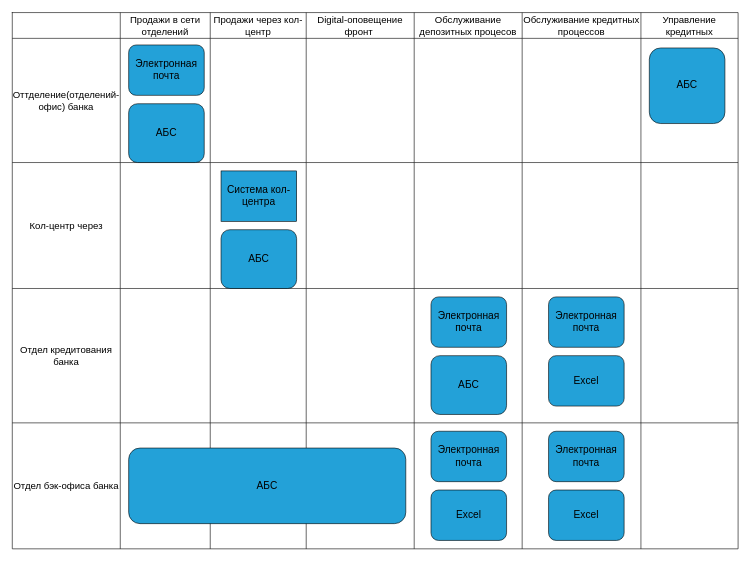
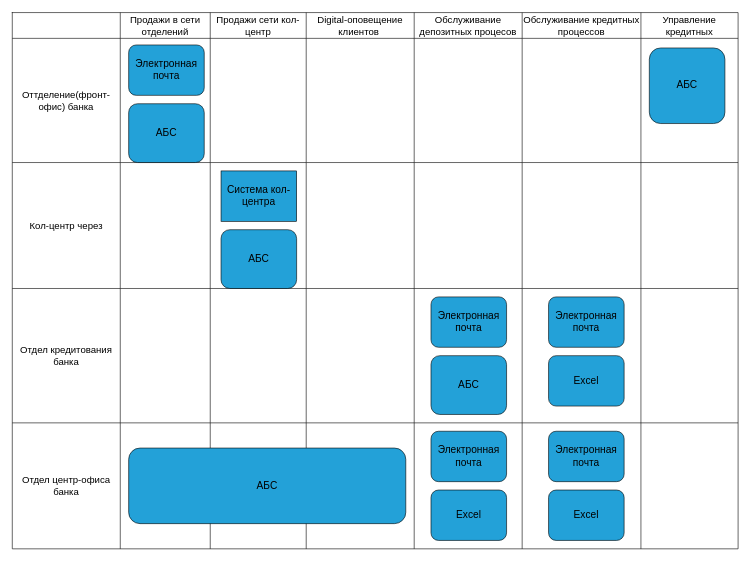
node "Продажи через кол-центр": label "Продажи через кол-центр" -> "Продажи сети кол-центр"
node "Digital-оповещение фронт": label "Digital-оповещение фронт" -> "Digital-оповещение клиентов"
node "Оттделение(отделений-офис) банка": label "Оттделение(отделений-офис) банка" -> "Оттделение(фронт-офис) банка"
node "Отдел бэк-офиса банка": label "Отдел бэк-офиса банка" -> "Отдел центр-офиса банка"
